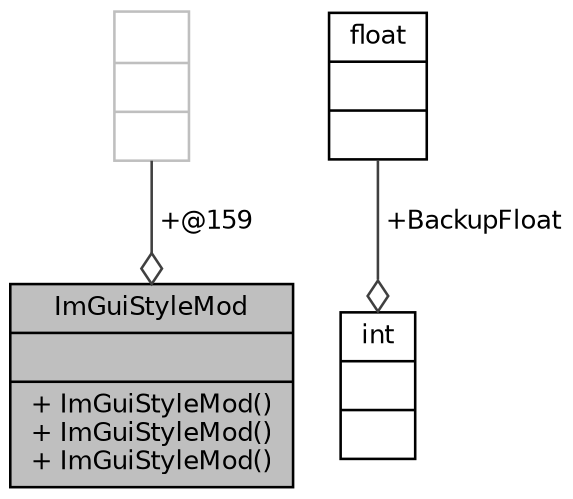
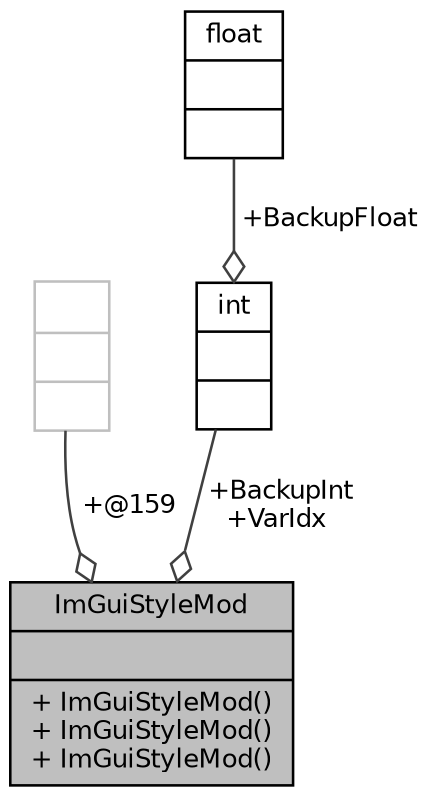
edge "int" -> "ImGuiStyleMod": added, label "+BackupInt +VarIdx"
